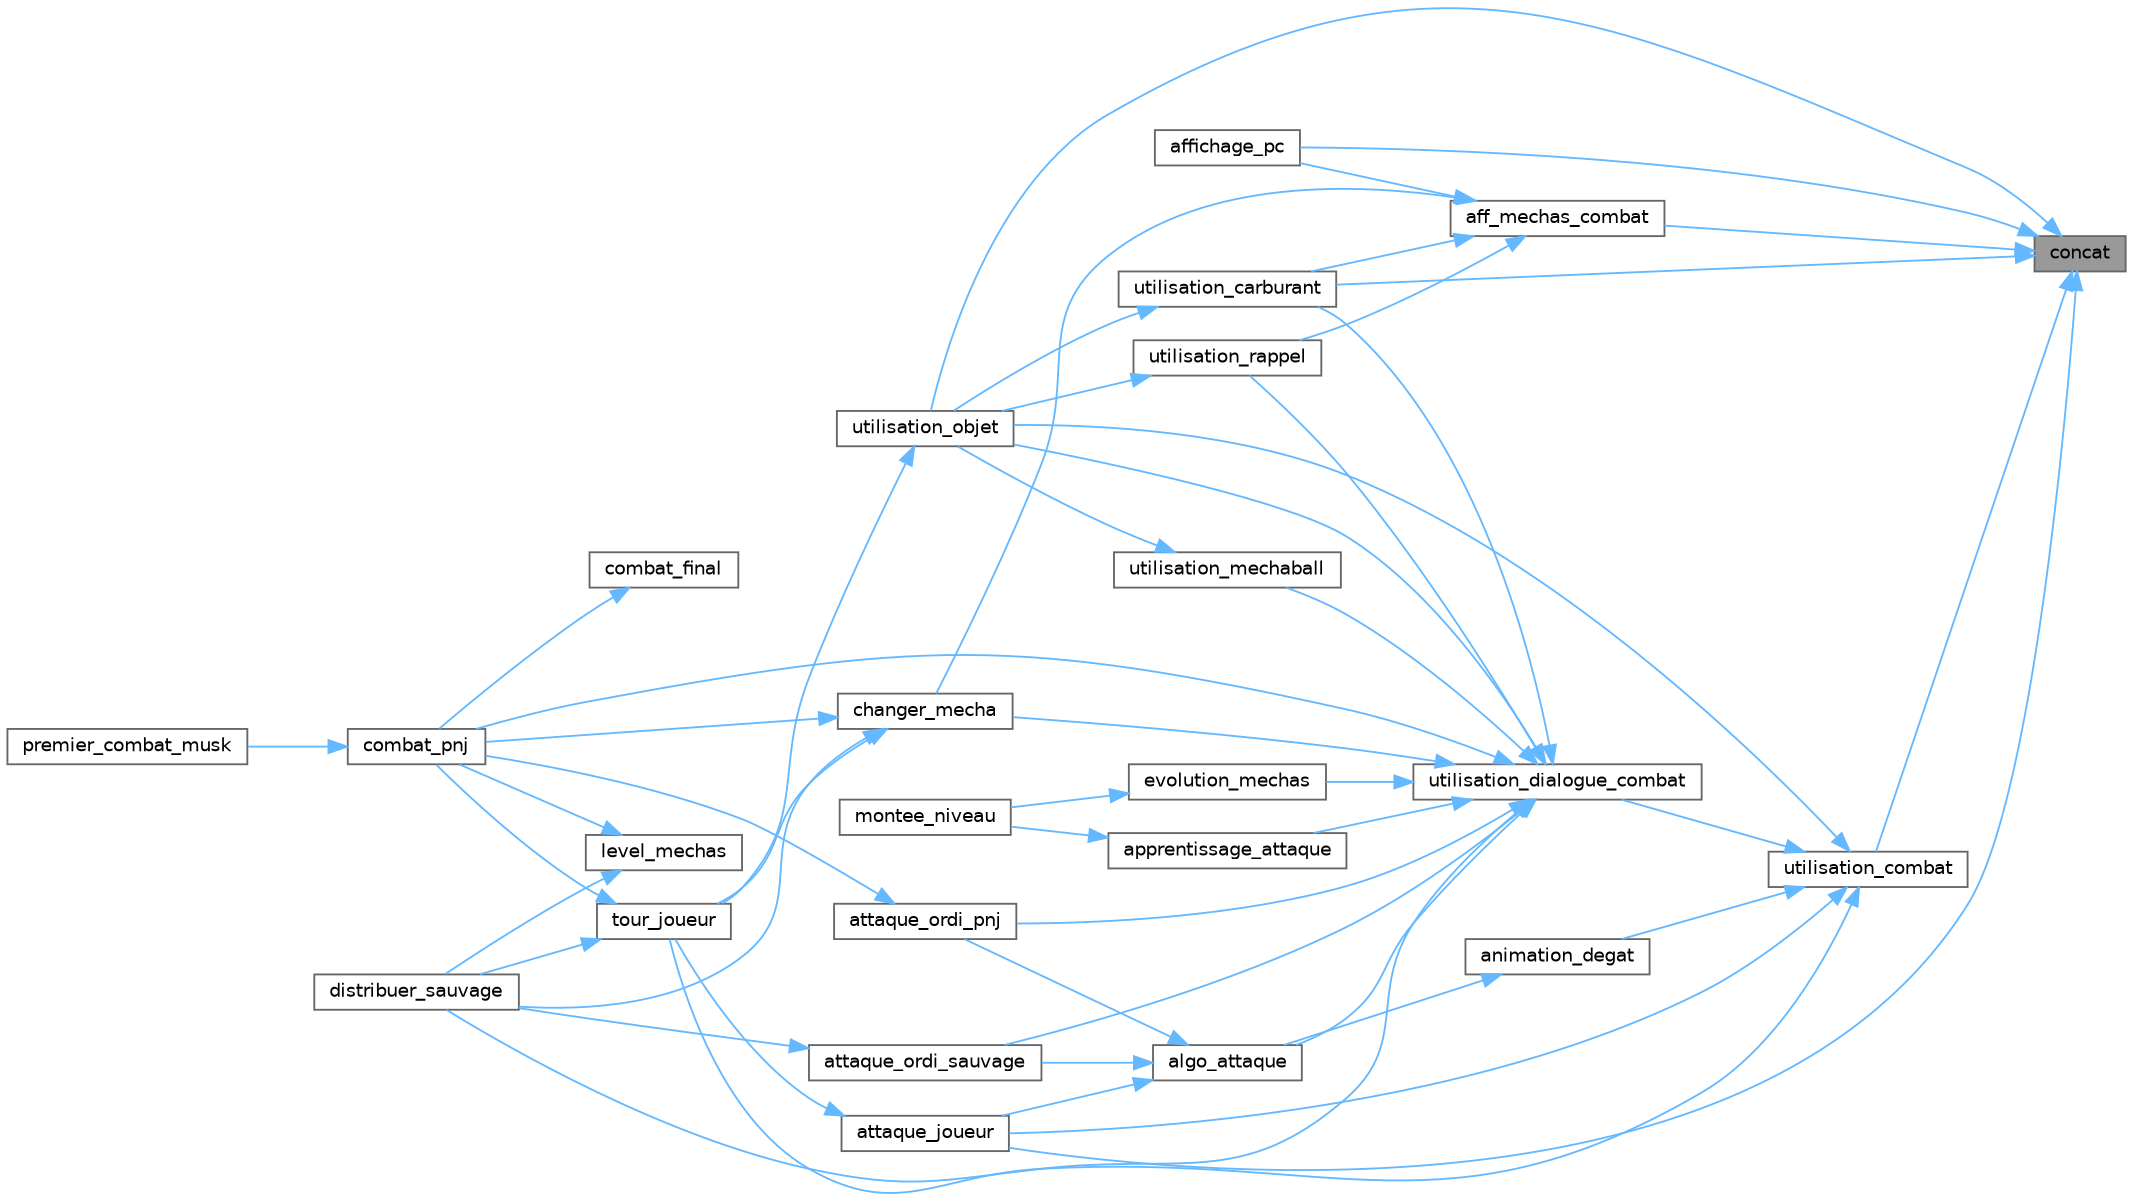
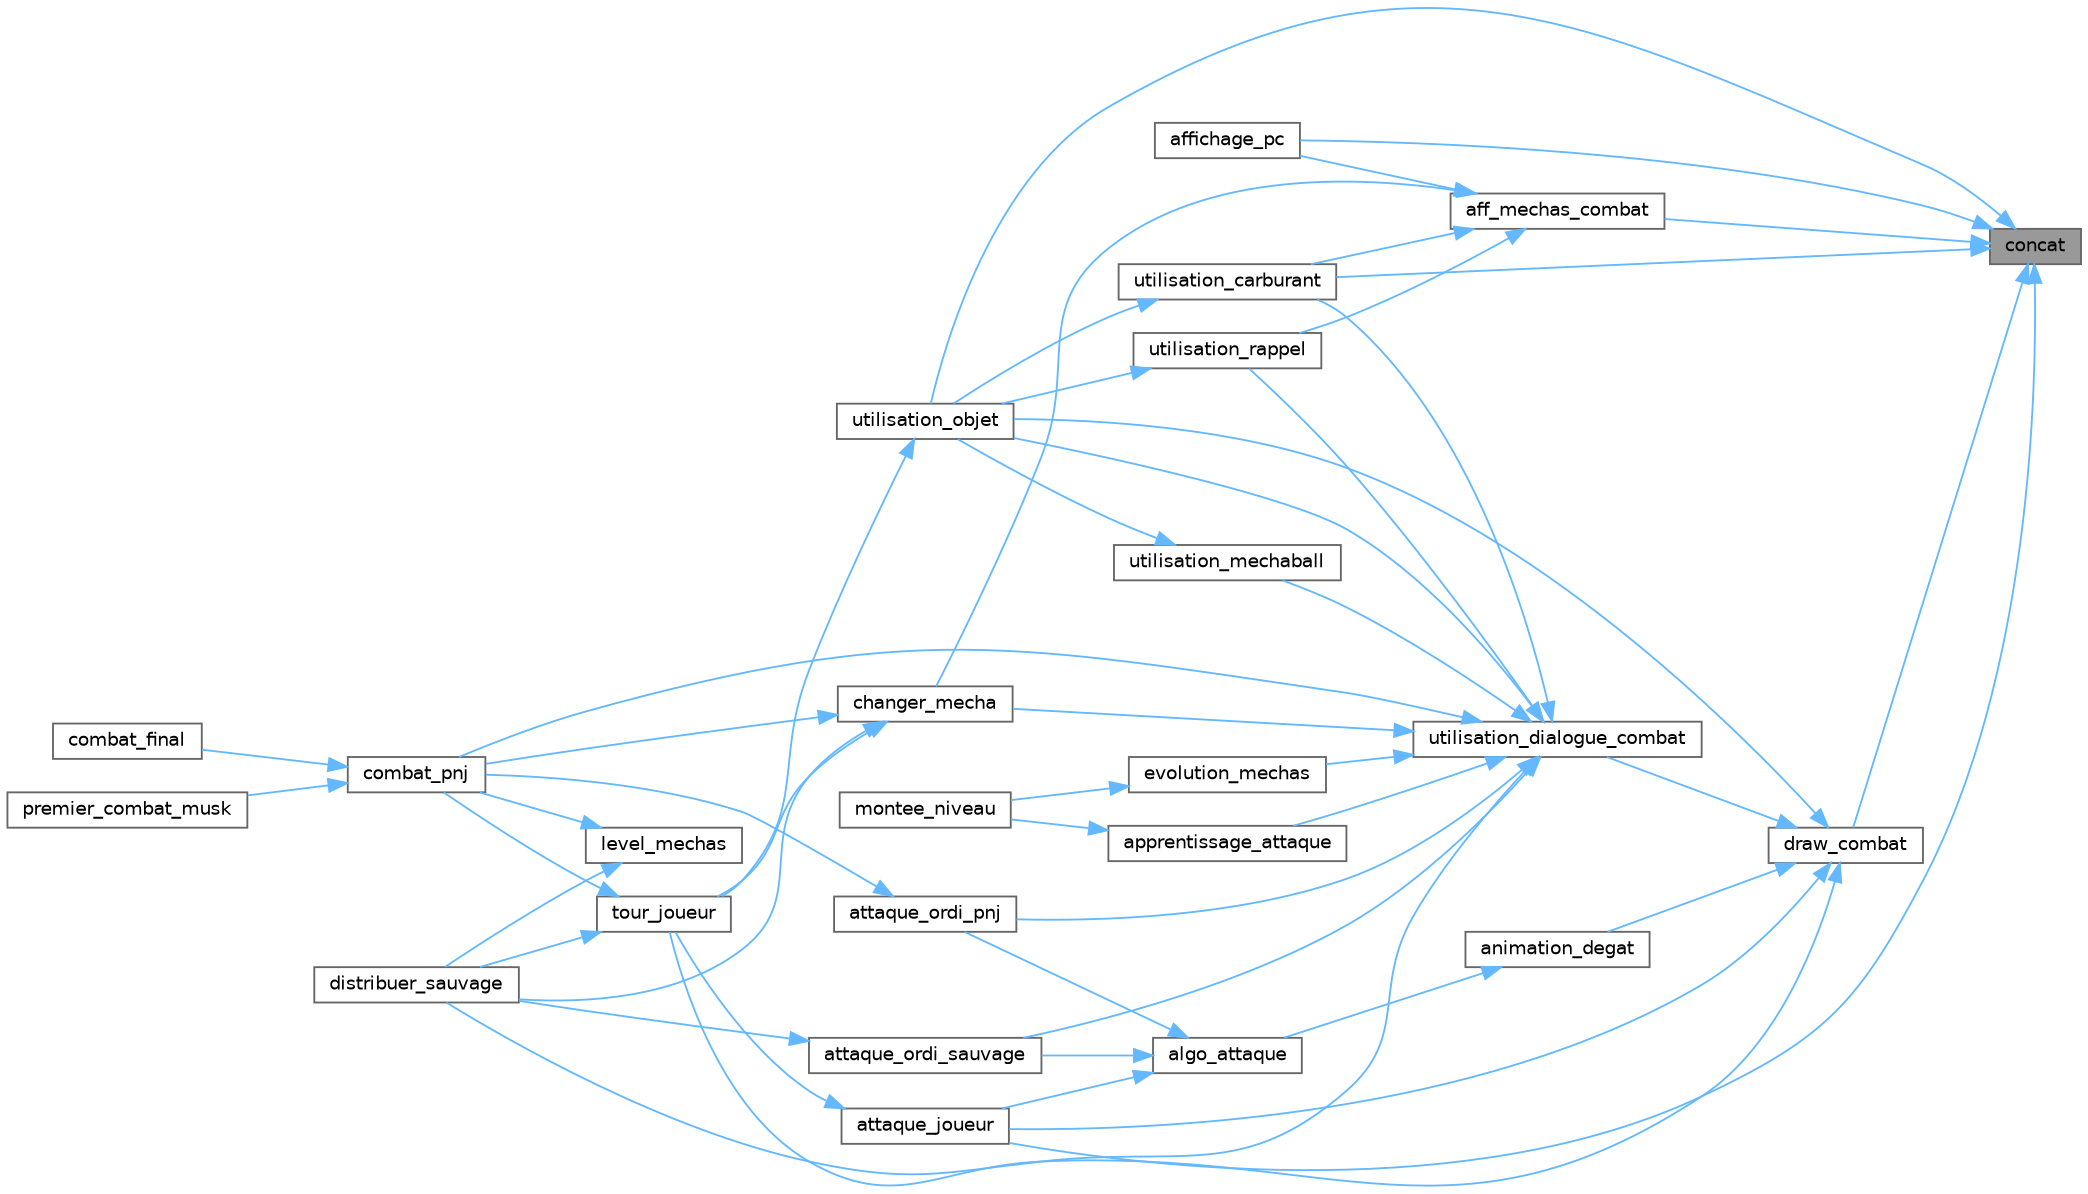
edge "combat_pnj" -> "combat_final": reversed
node "utilisation_combat": label "utilisation_combat" -> "draw_combat"
edge "algo_attaque" -> "utilisation_dialogue_combat": removed
